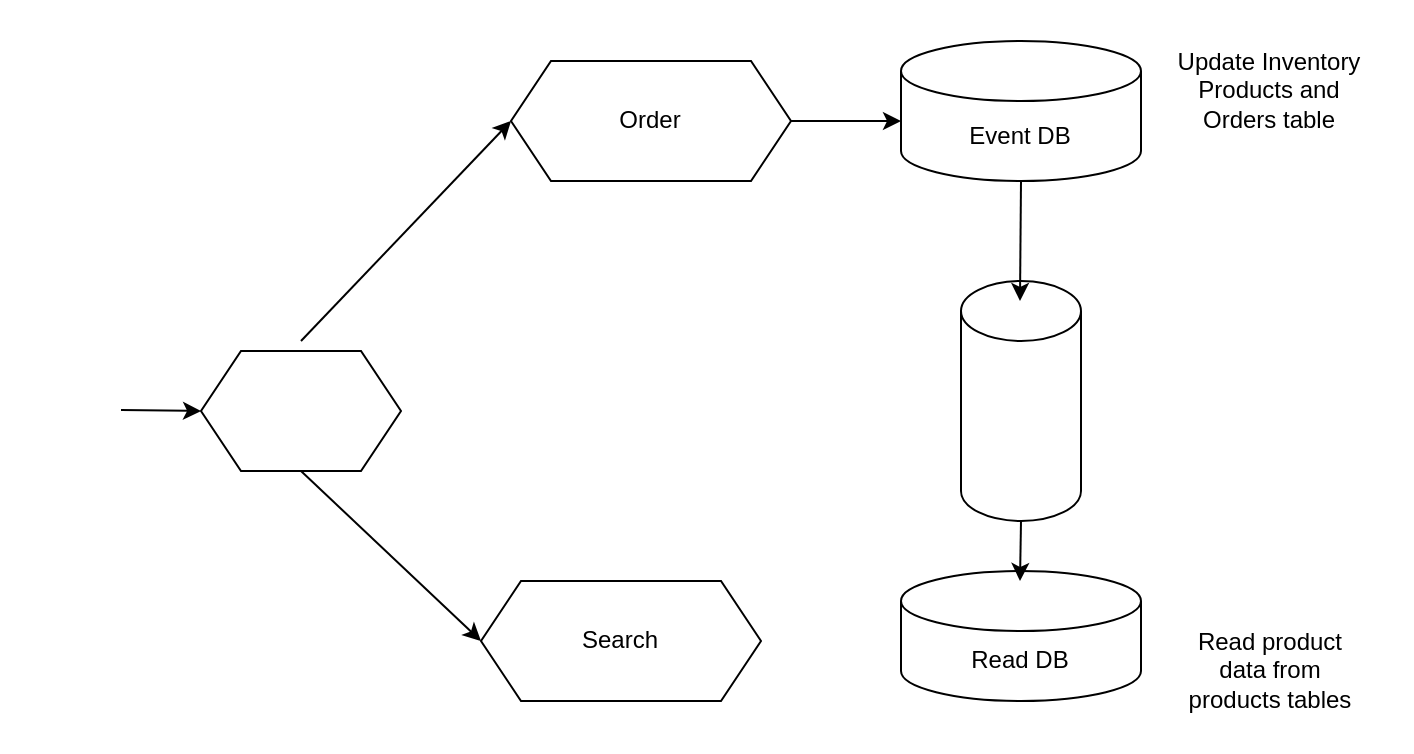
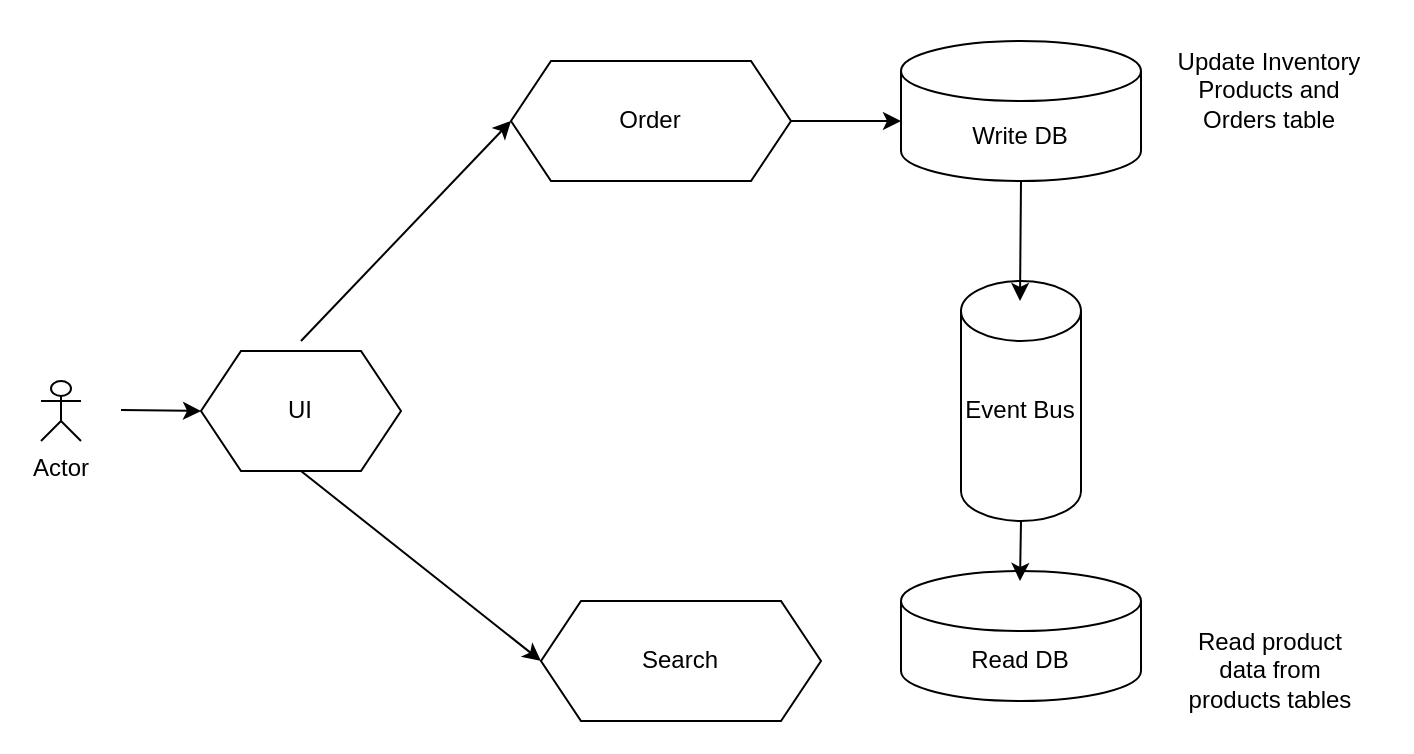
node "Event DB": label "Event DB" -> "Write DB"
node "Actor": added
node "UI": added
node "Event Bus": added
node "Search": moved (621, 641) -> (681, 661)
